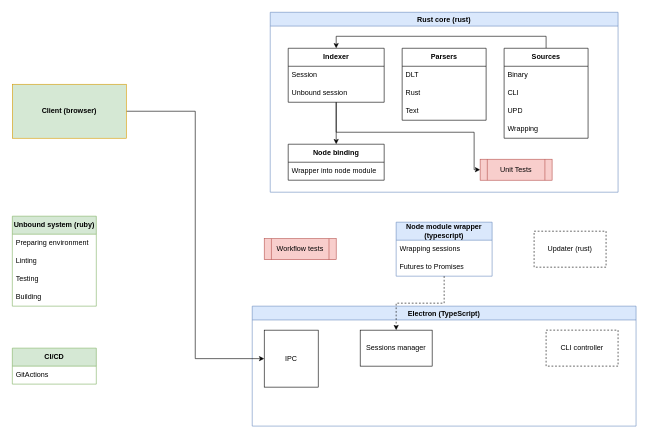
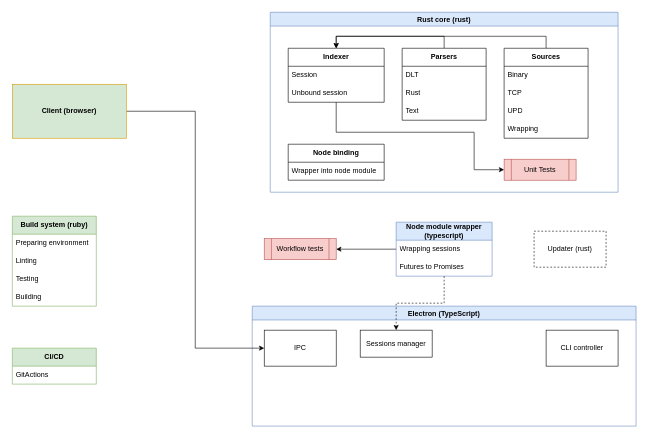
edge "Parsers" -> "Indexer": added
node "CLI": label "CLI" -> "TCP"
edge "Indexer" -> "Node binding": removed
node "Unit Tests": moved (516, 170) -> (540, 170)
node "Unbound system (ruby)": label "Unbound system (ruby)" -> "Build system (ruby)"
edge "Node module wrapper (typescript)" -> "Workflow tests": added
node "Sessions manager": size 72x36 -> 72x27
node "CLI controller": style dashed -> solid
node "IPC": size 54x57 -> 72x36
